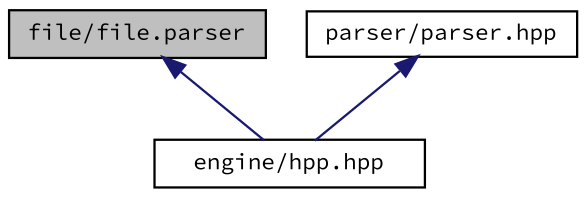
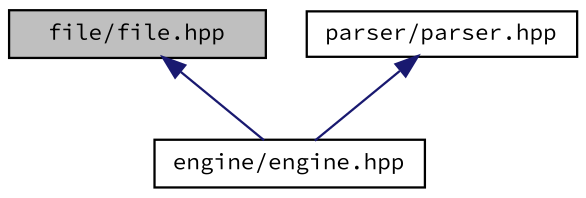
node "file/file.parser": label "file/file.parser" -> "file/file.hpp"
node "engine/hpp.hpp": label "engine/hpp.hpp" -> "engine/engine.hpp"
